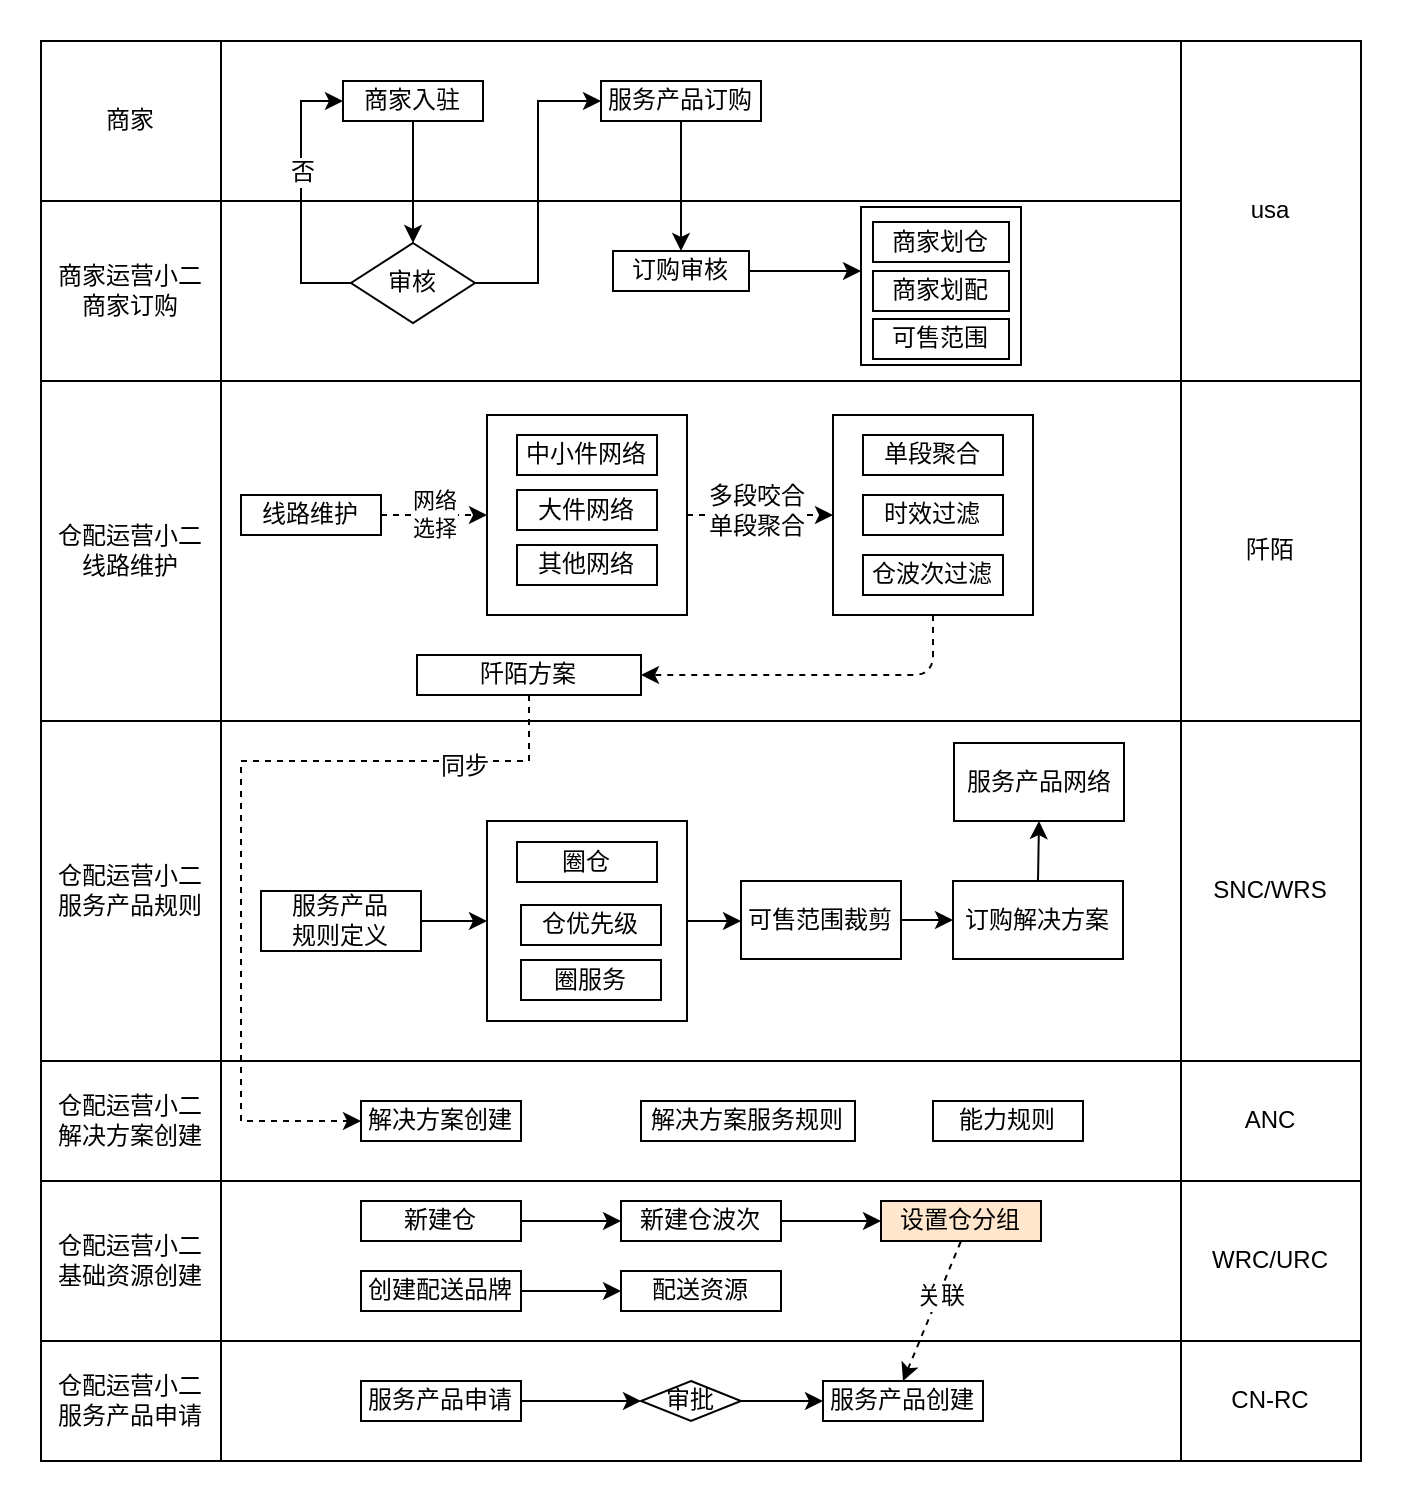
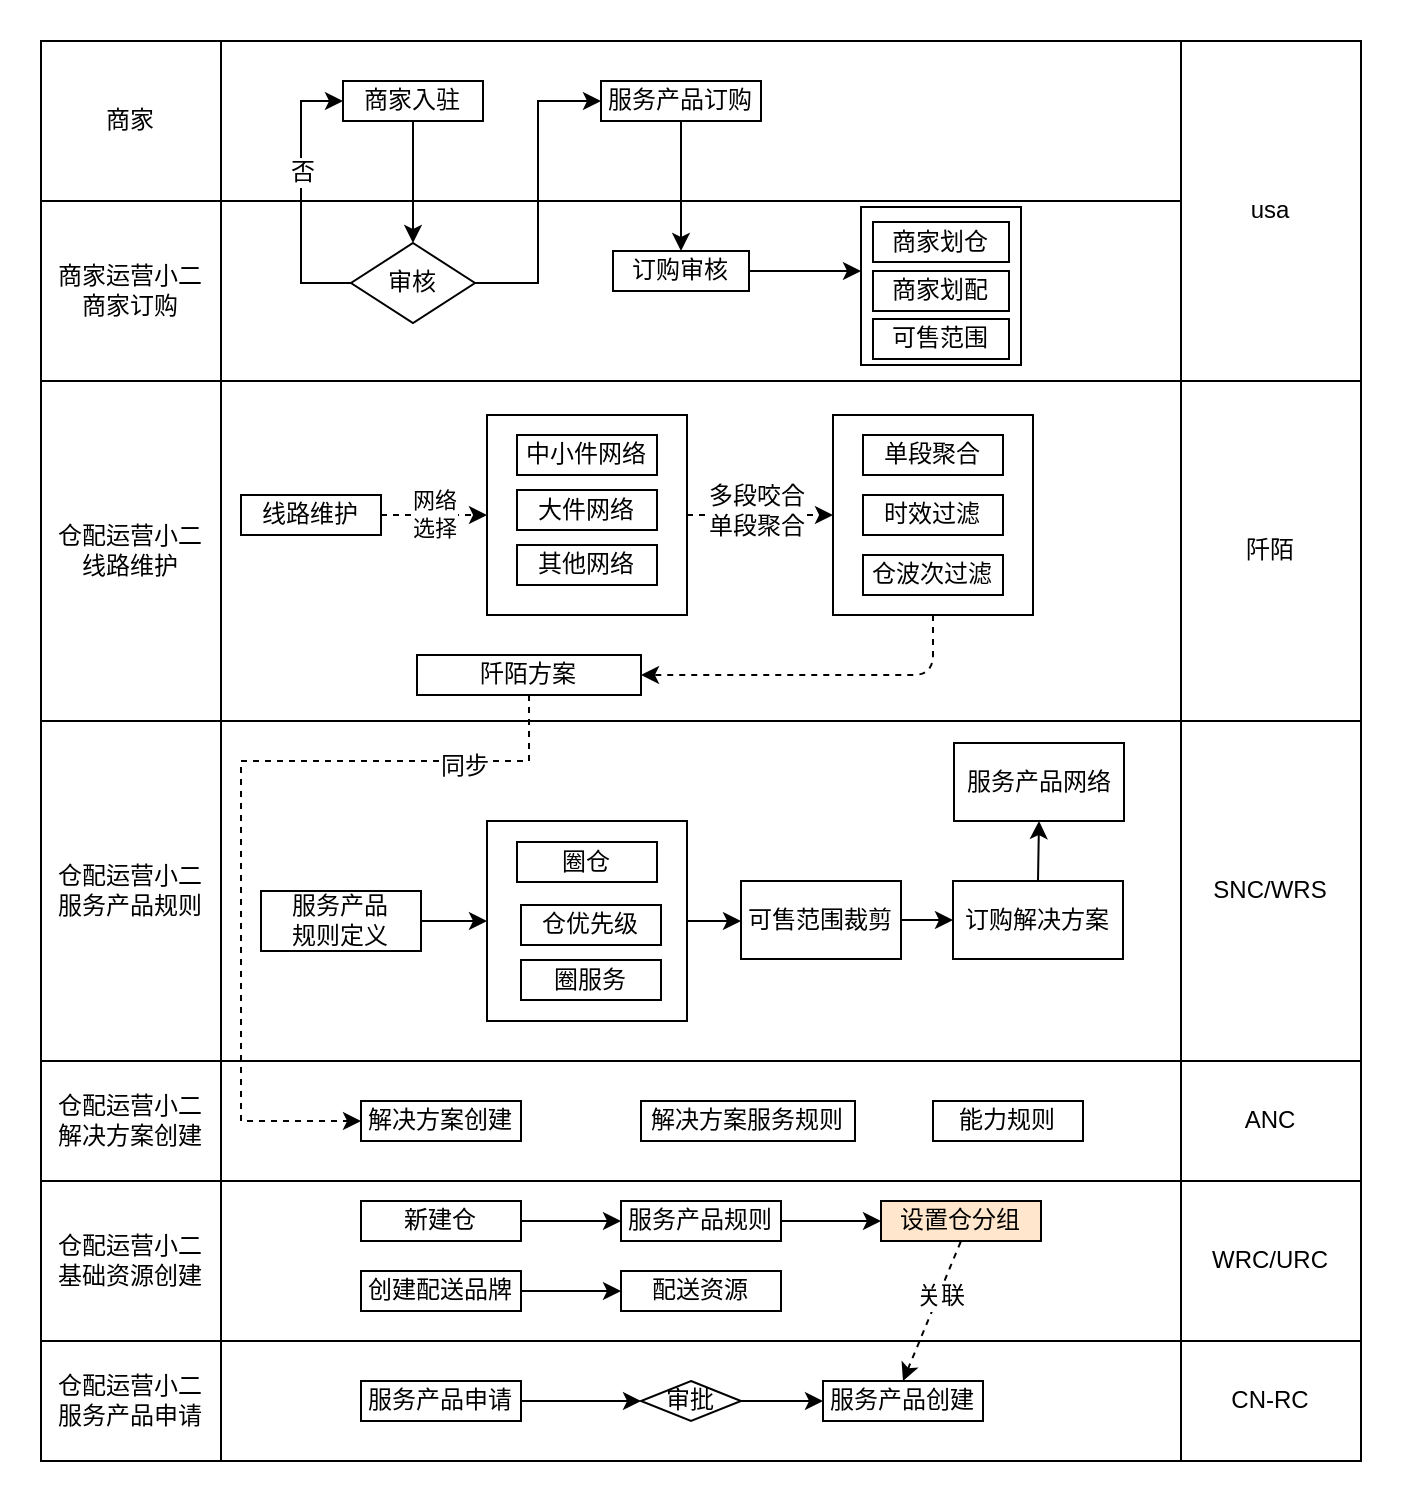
node "新建仓波次": label "新建仓波次" -> "服务产品规则"
